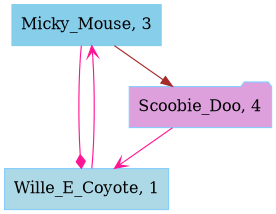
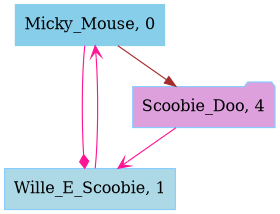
node "Micky_Mouse, 3": label "Micky_Mouse, 3" -> "Micky_Mouse, 0"
node "Wille_E_Coyote, 1": label "Wille_E_Coyote, 1" -> "Wille_E_Scoobie, 1"
